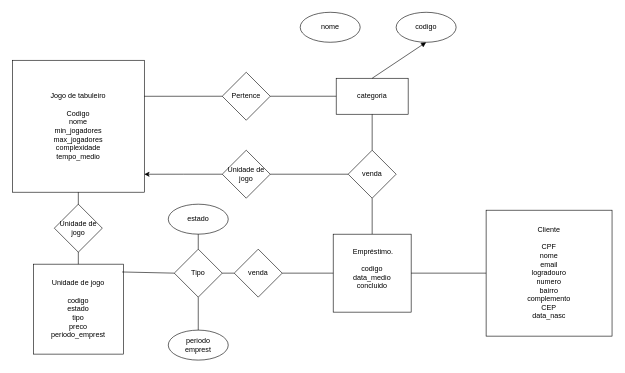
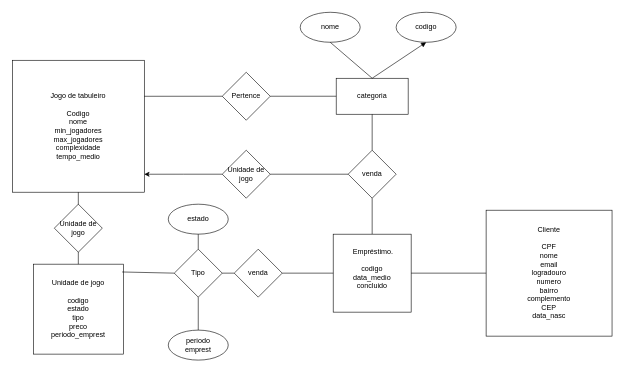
edge "nome" -- "categoria": added
